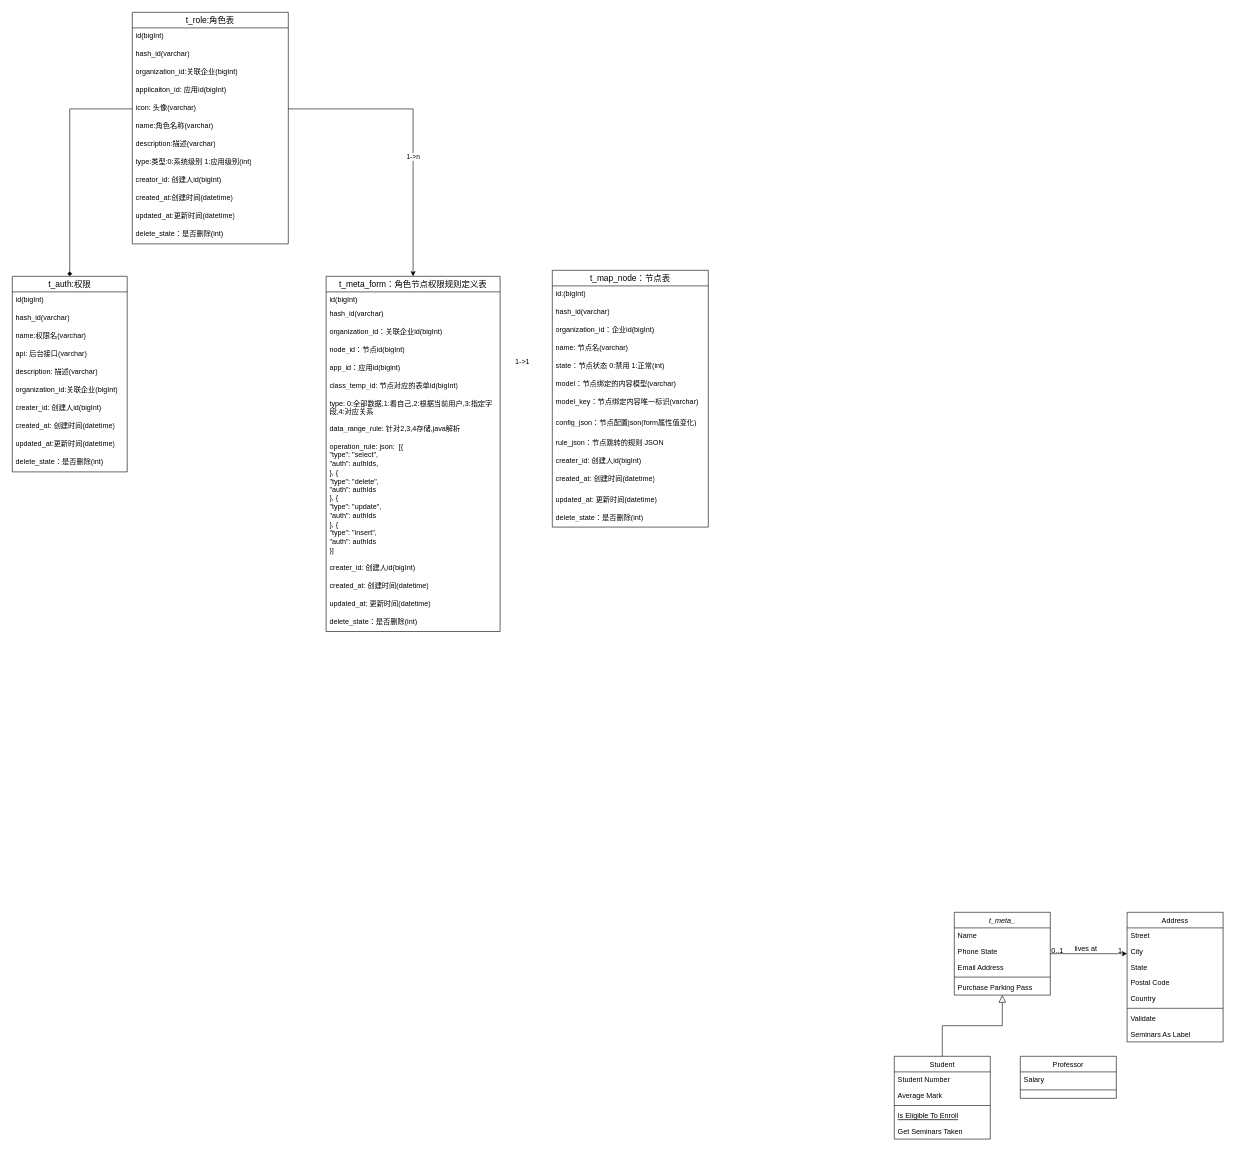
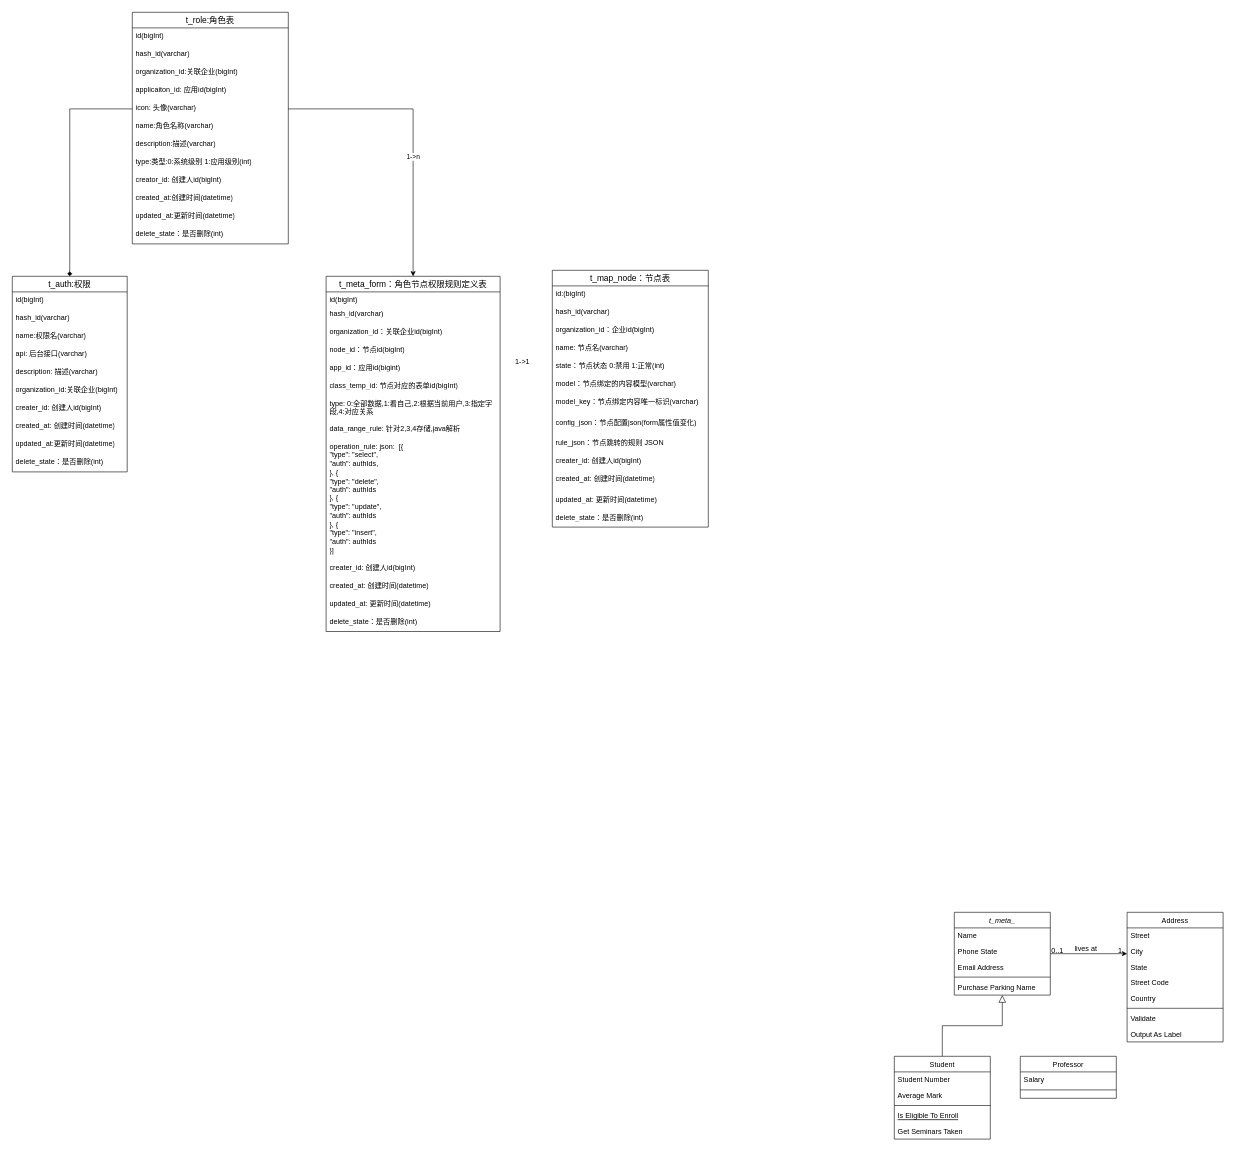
node "Postal Code": label "Postal Code" -> "Street Code"
node "Purchase Parking Pass": label "Purchase Parking Pass" -> "Purchase Parking Name"
node "Seminars As Label": label "Seminars As Label" -> "Output As Label"
